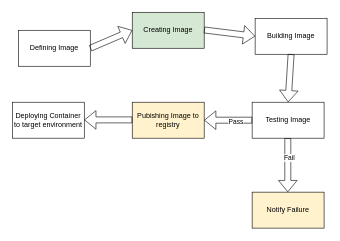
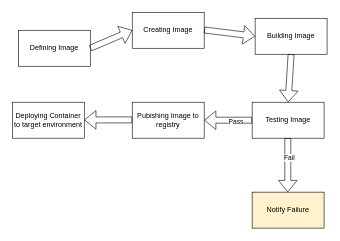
node "Creating Image": fillcolor #d5e8d4 -> #ffffff
node "Pubishing Image to registry": fillcolor #fff2cc -> #ffffff
